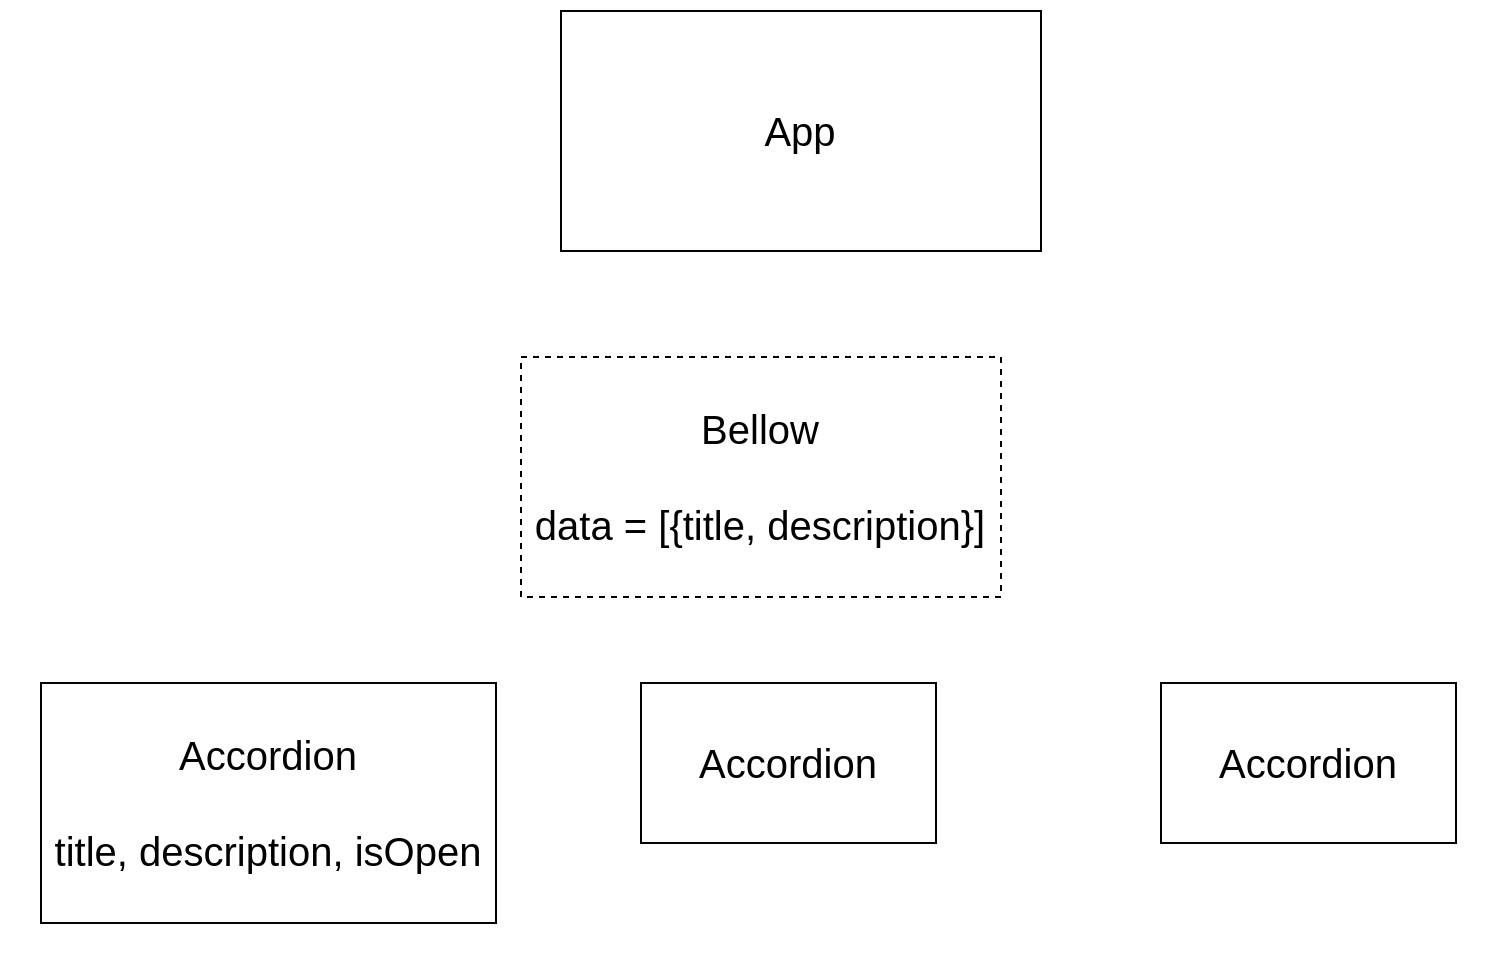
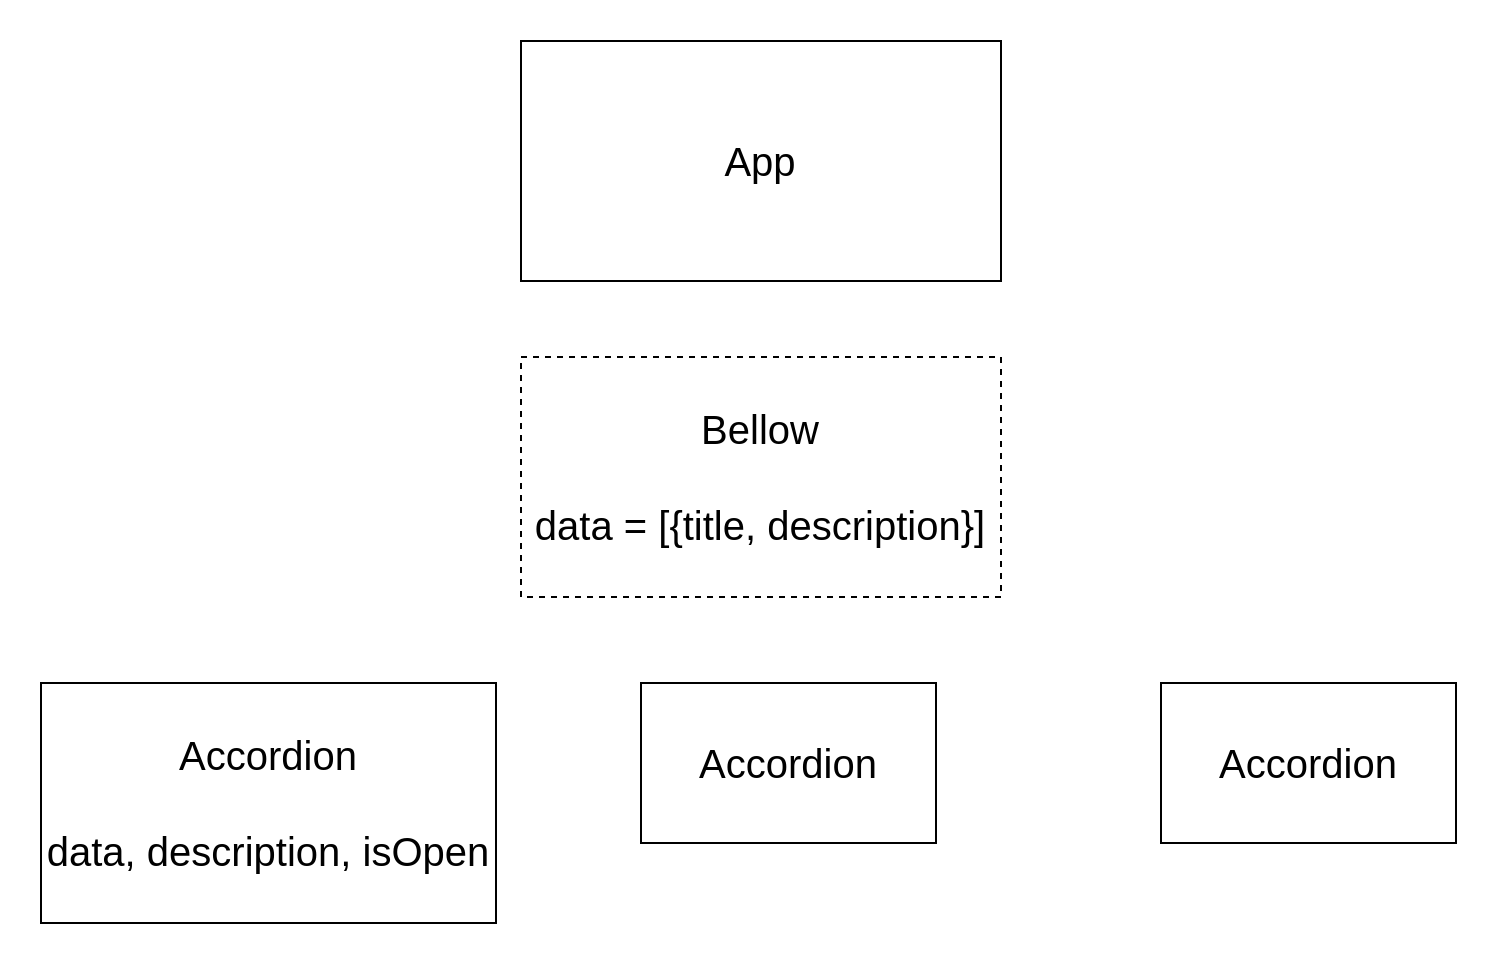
node "App": moved (801, 131) -> (761, 161)
node "Accordion title, description, isOpen": label "Accordion title, description, isOpen" -> "Accordion data, description, isOpen"
